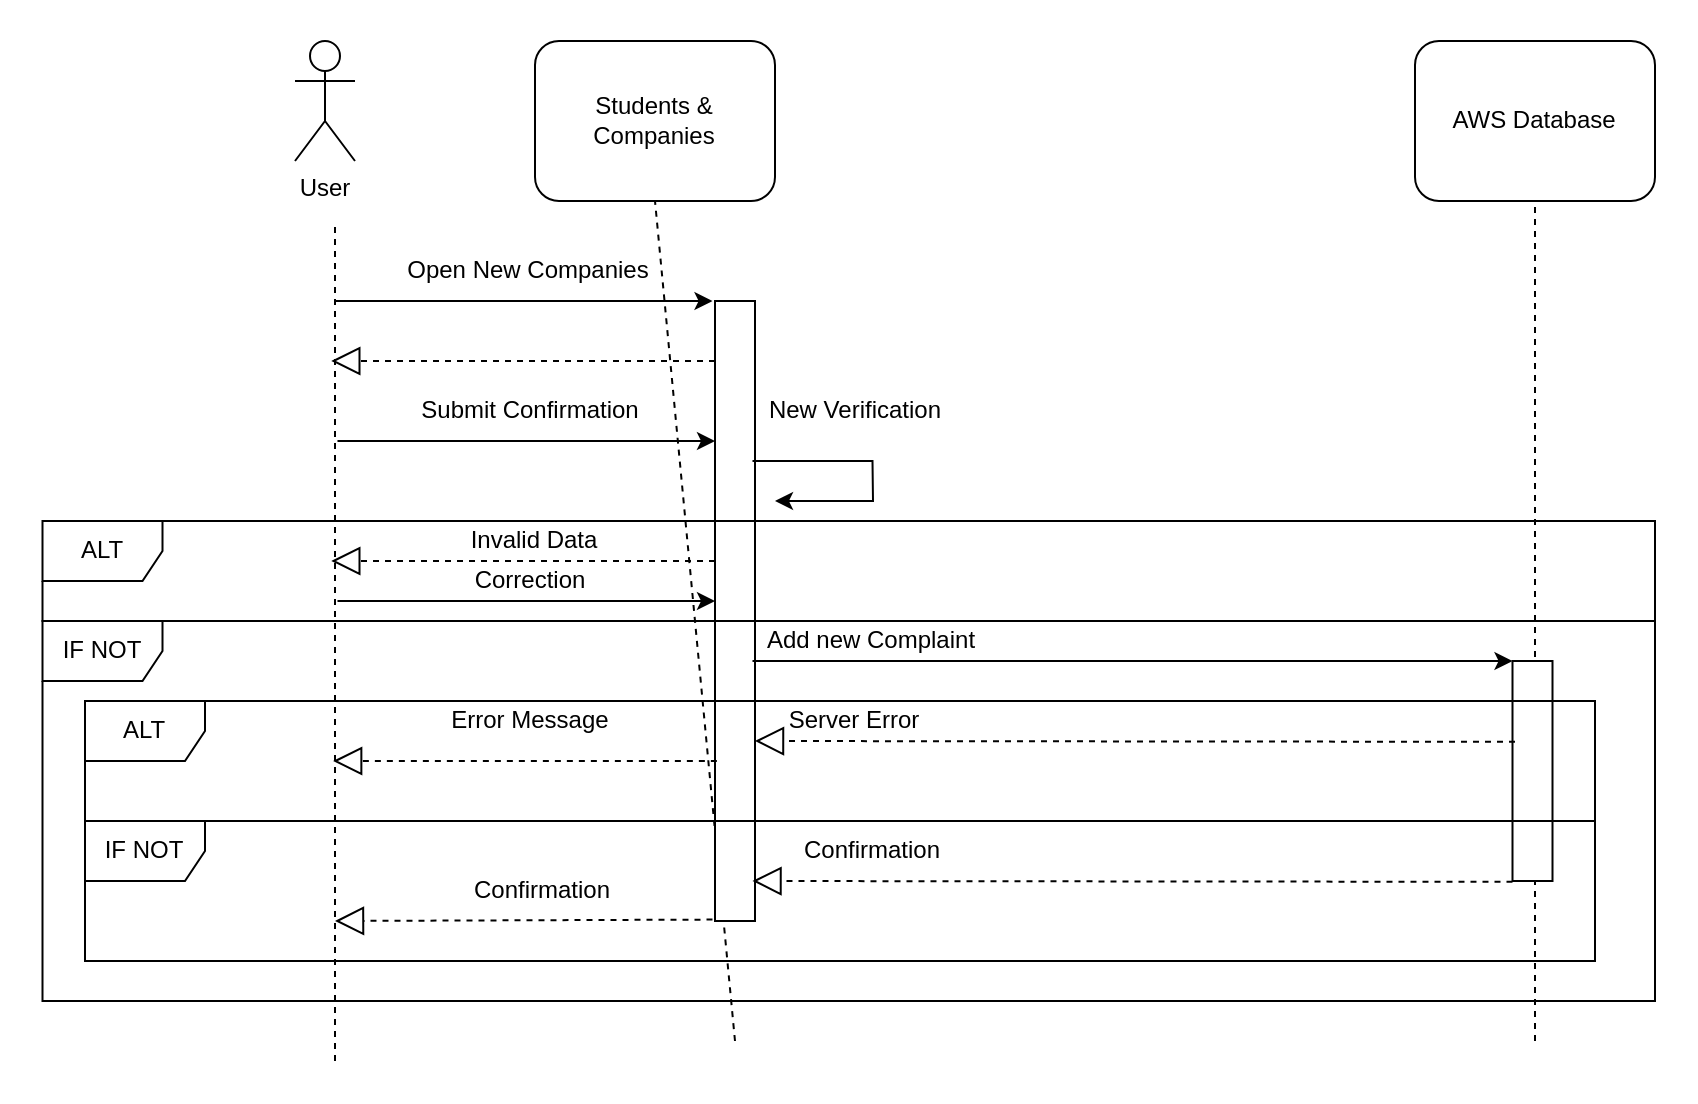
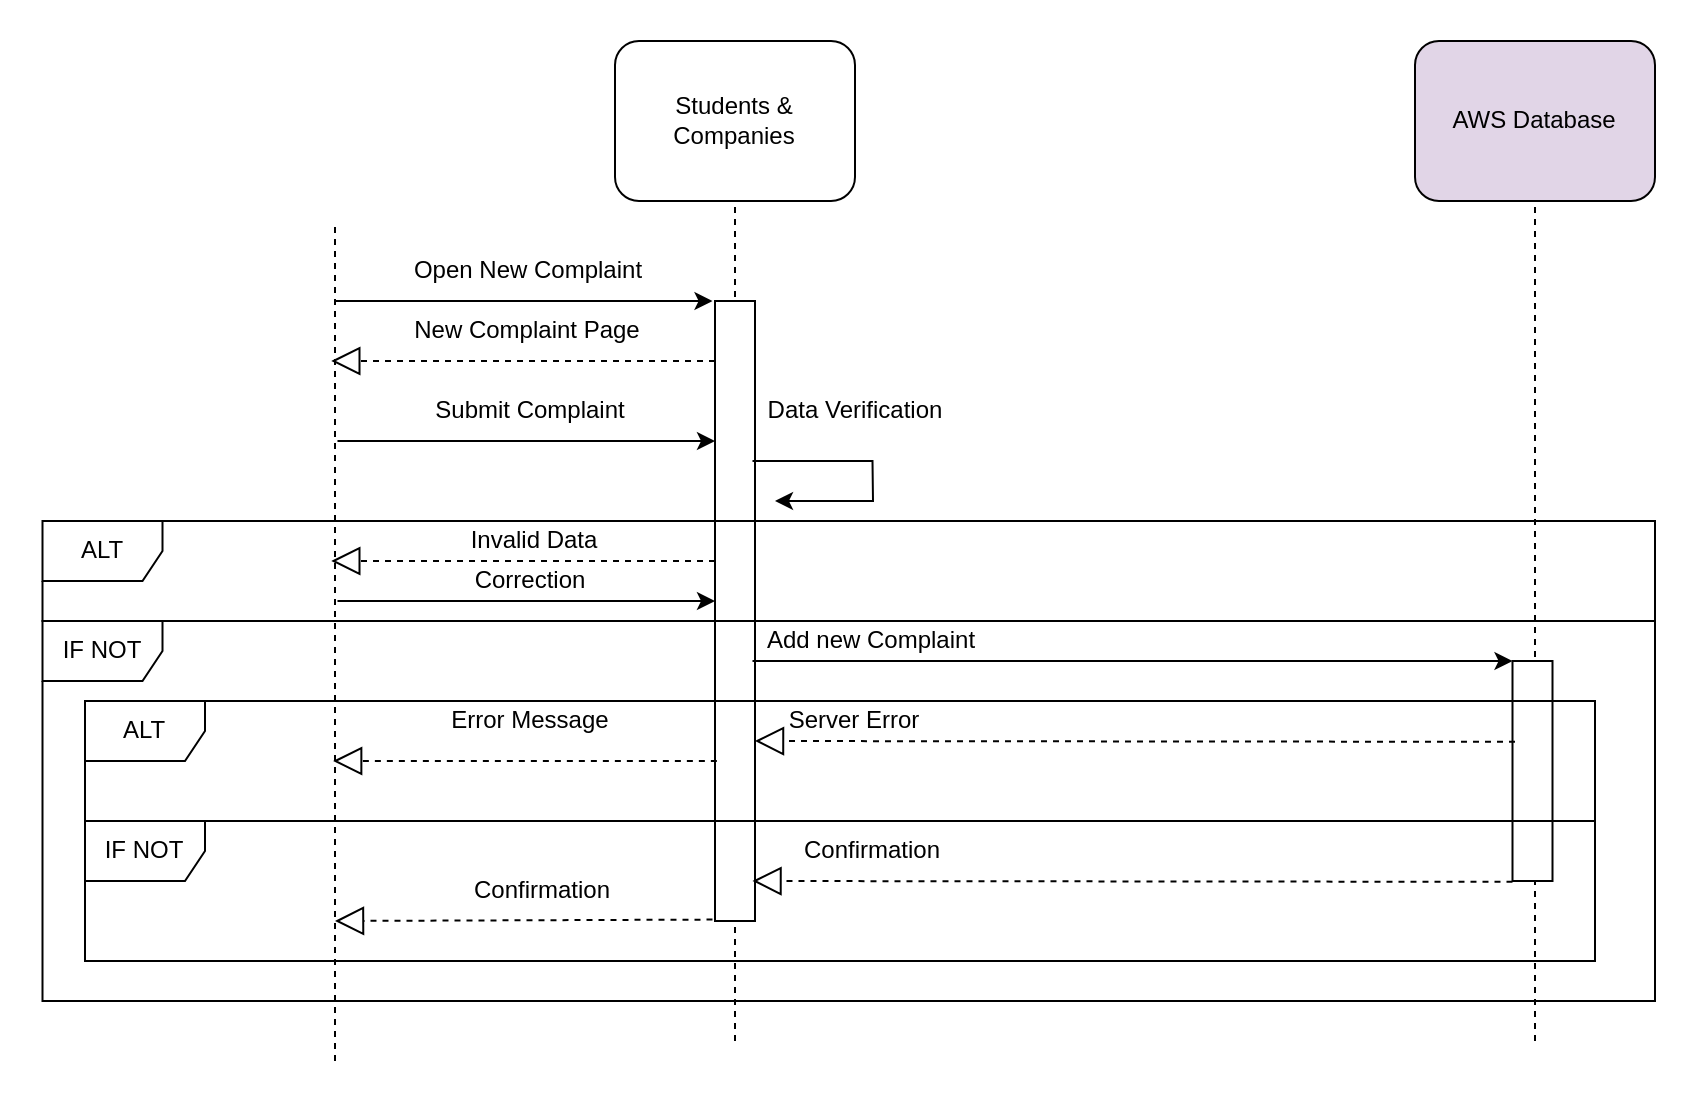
node "User": removed
node "Students & Companies": moved (655, 121) -> (735, 121)
node "AWS Database": fillcolor #ffffff -> #e1d5e7
node "Open New Companies": label "Open New Companies" -> "Open New Complaint"
node "New Complaint Page": added
node "Submit Confirmation": label "Submit Confirmation" -> "Submit Complaint"
node "New Verification": label "New Verification" -> "Data Verification"
